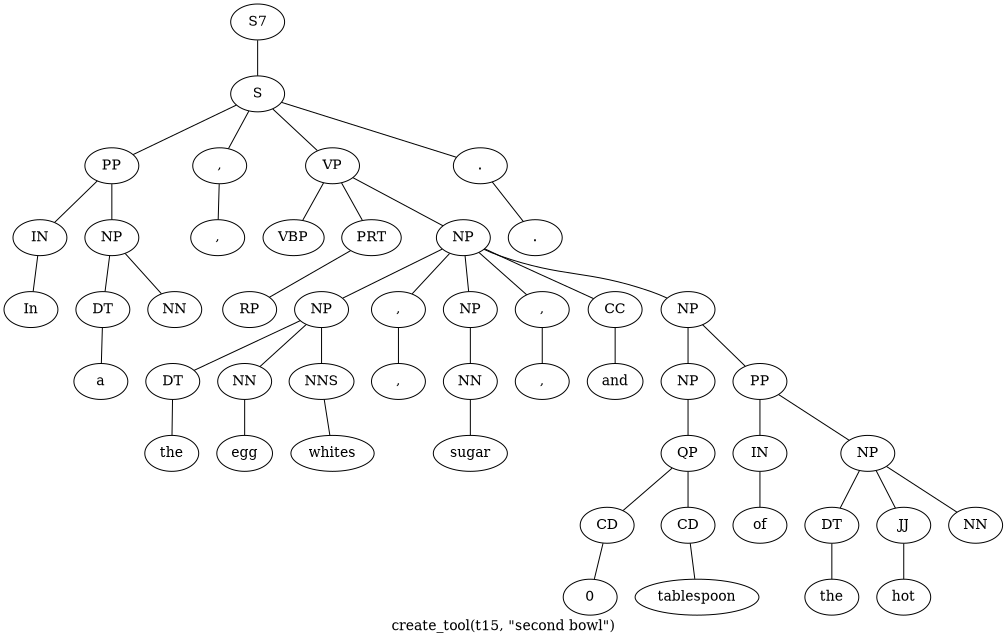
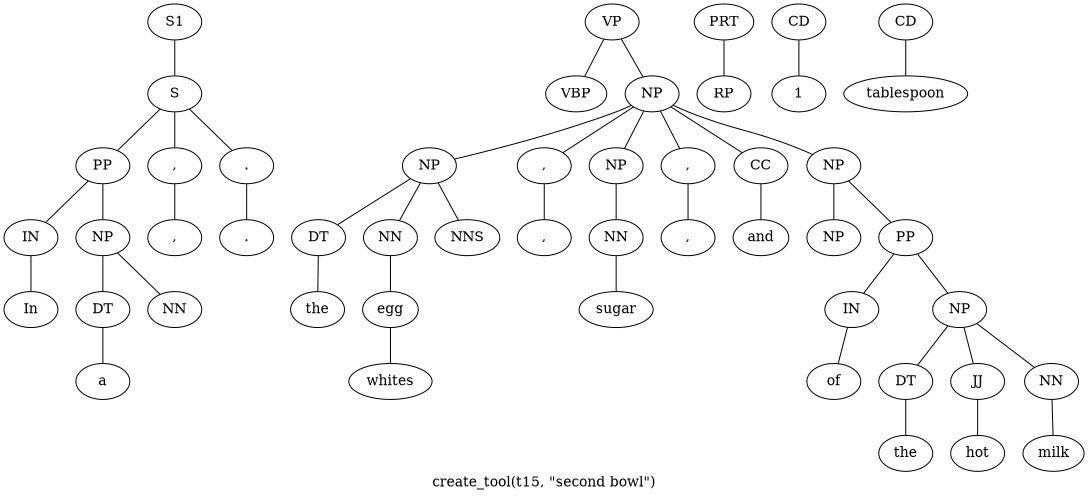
node "S7": label "S7" -> "S1"
edge "S" -- "VP": removed
edge "VP" -- "PRT": removed
edge "NNS" -- "whites": now "egg" -- "whites"
node "QP": removed
node "milk": added
node "0": label "0" -> "1"
